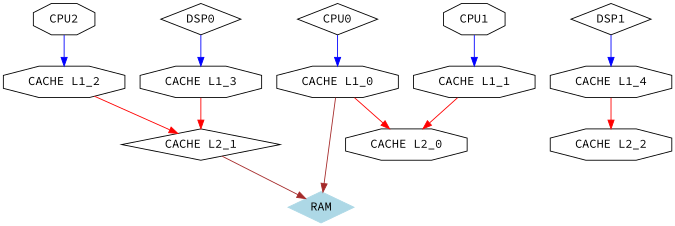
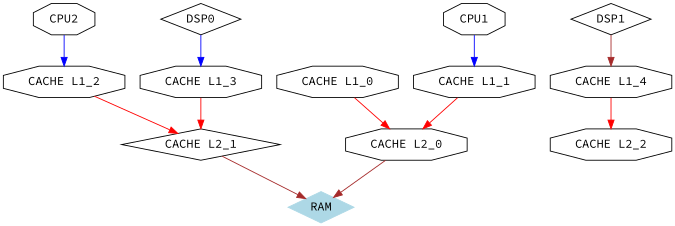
node "CPU0": removed
edge "DSP1" -> "CACHE L1_4": color blue -> brown
edge "CACHE L1_0" -> "RAM": now "CACHE L2_0" -> "RAM"
